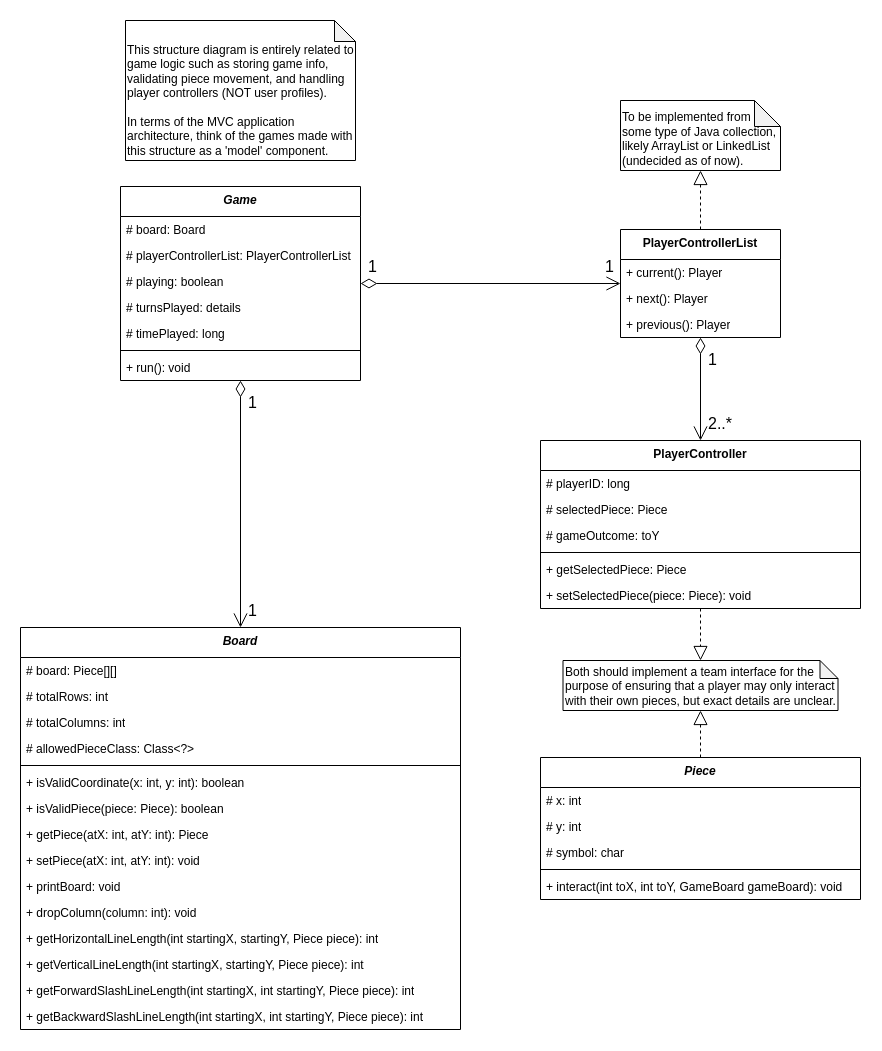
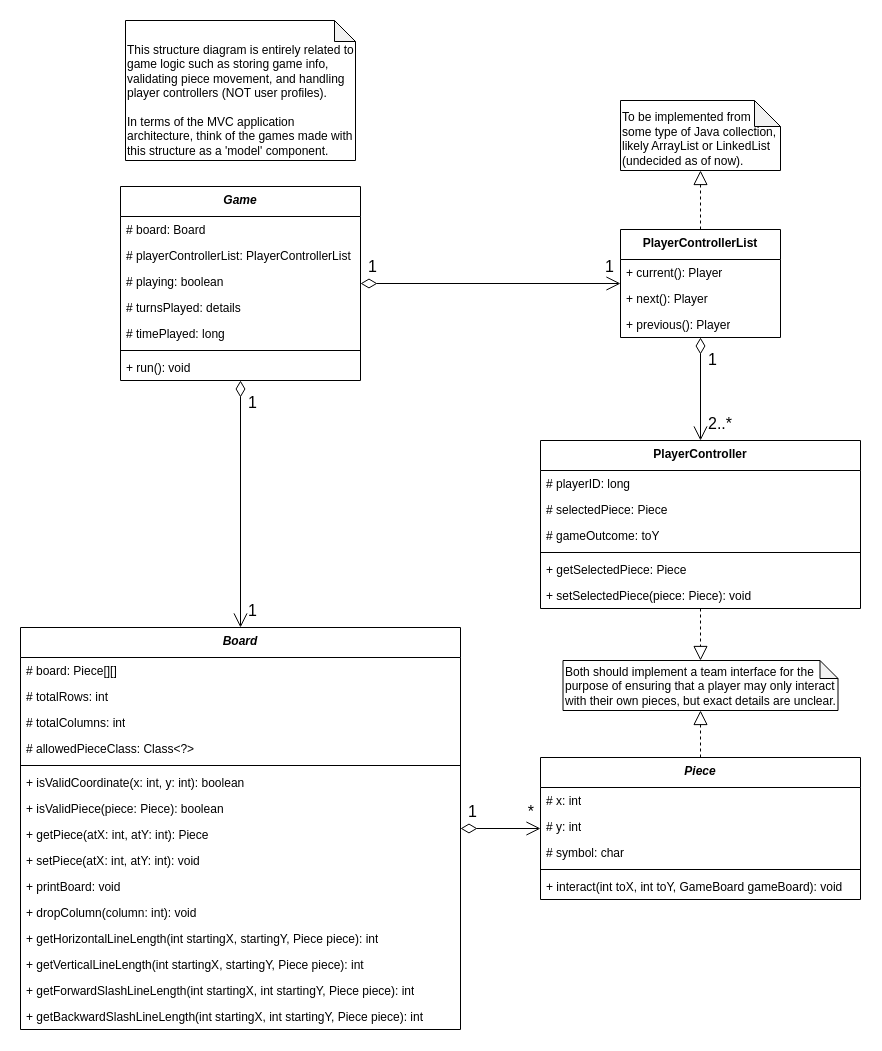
edge "Board" -- "Piece": added, labels "1", "*"
